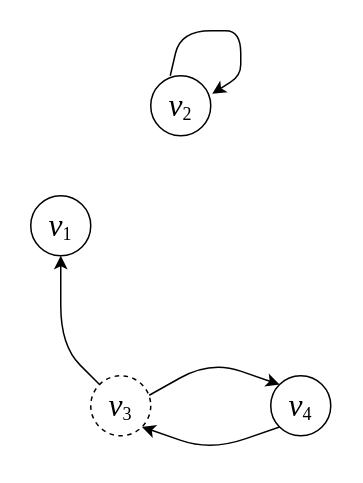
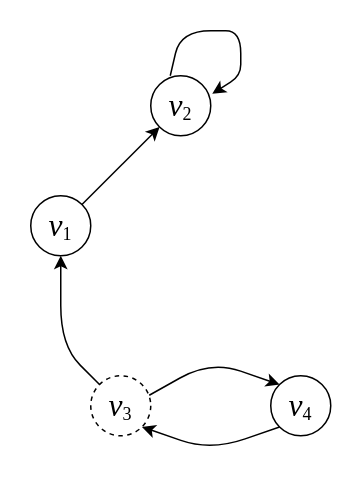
edge "v1" -> "v2": added
